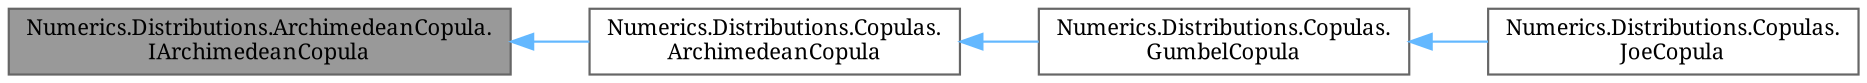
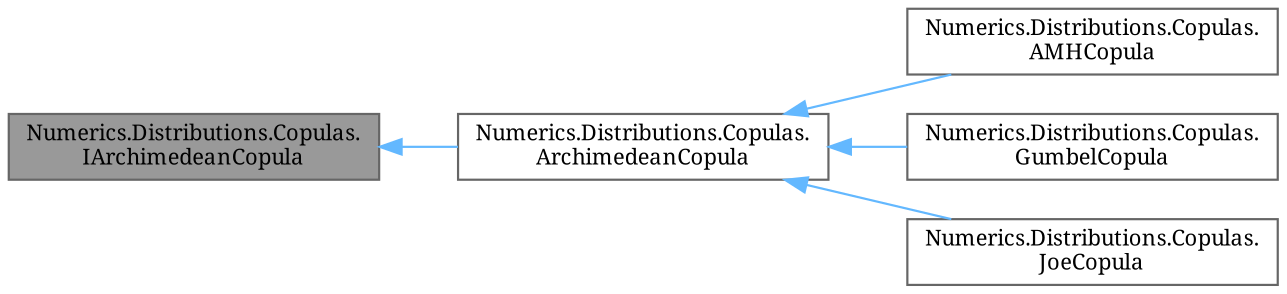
node "Numerics.Distributions.ArchimedeanCopula. IArchimedeanCopula": label "Numerics.Distributions.ArchimedeanCopula. IArchimedeanCopula" -> "Numerics.Distributions.Copulas. IArchimedeanCopula"
node "Numerics.Distributions.Copulas. AMHCopula": added
edge "Numerics.Distributions.Copulas. JoeCopula" -> "Numerics.Distributions.Copulas. GumbelCopula": now "Numerics.Distributions.Copulas. JoeCopula" -> "Numerics.Distributions.Copulas. ArchimedeanCopula"
